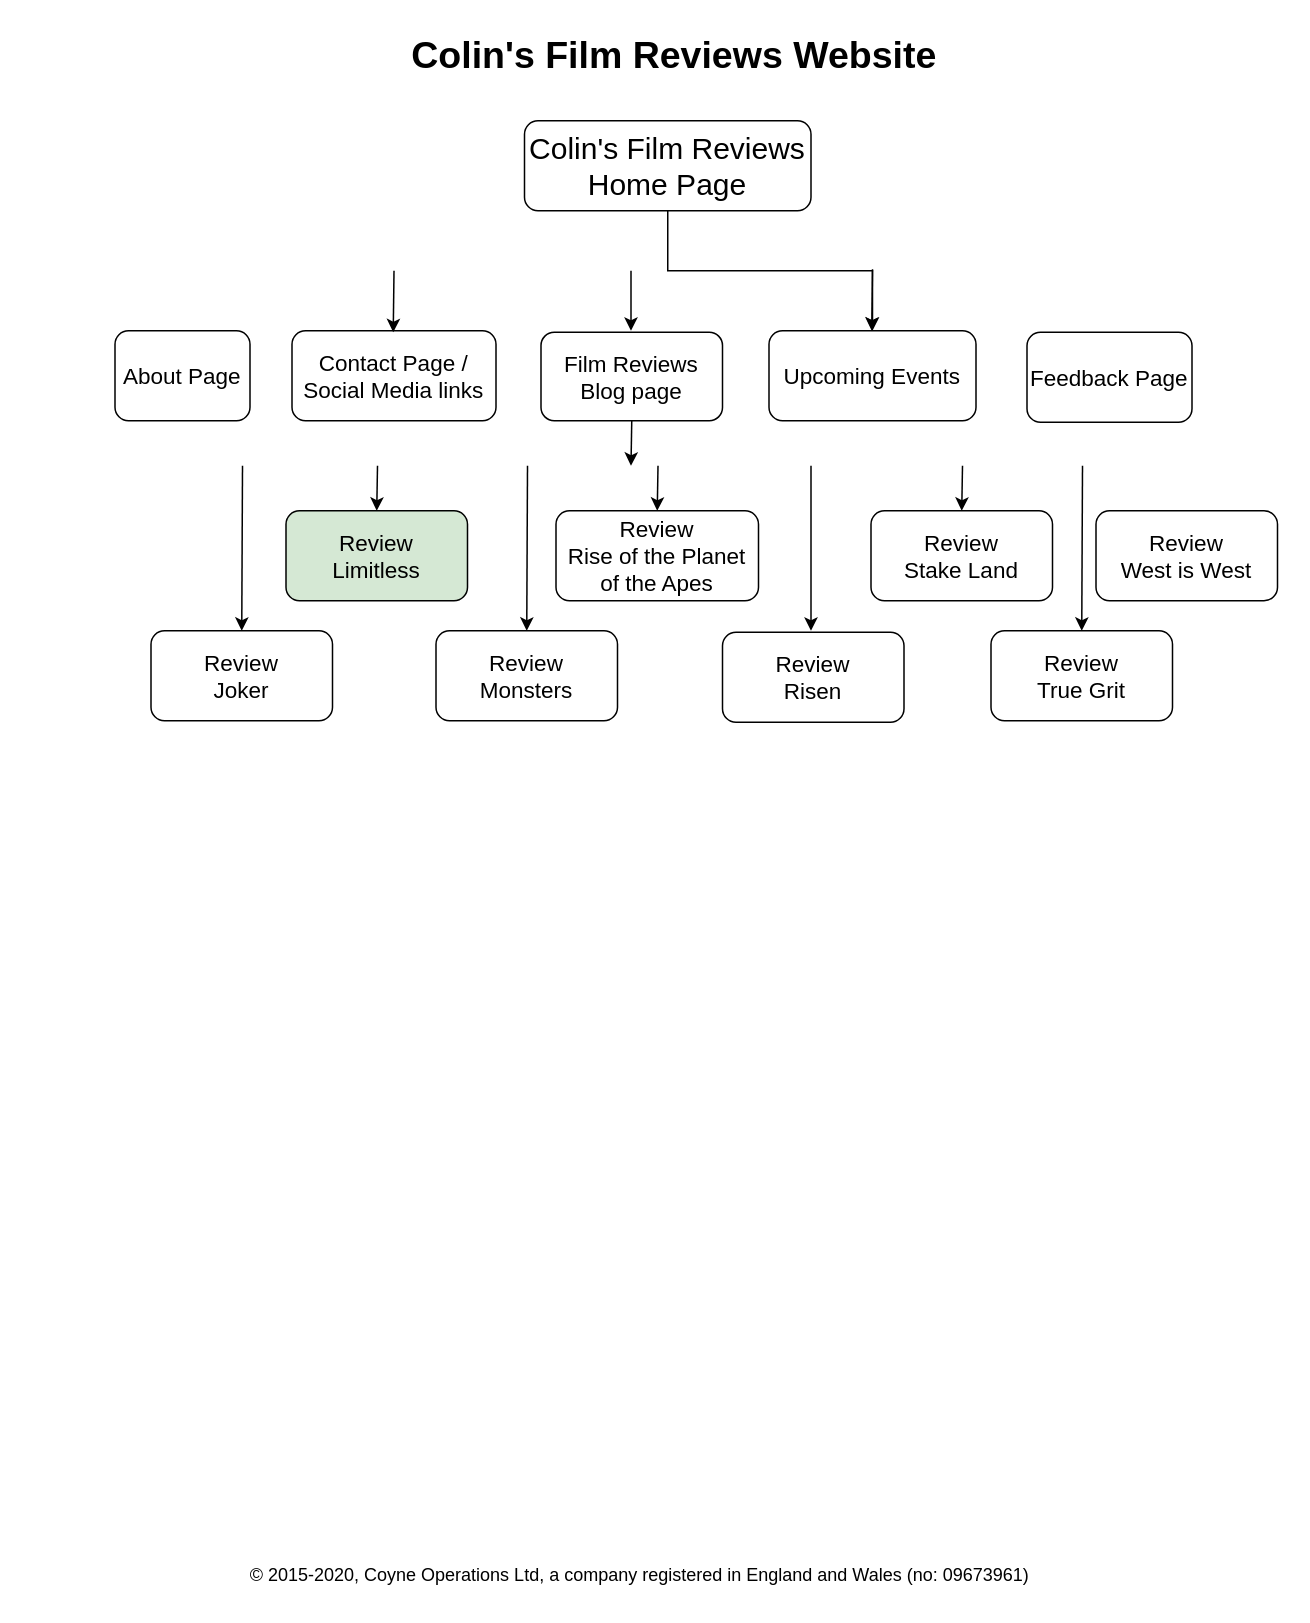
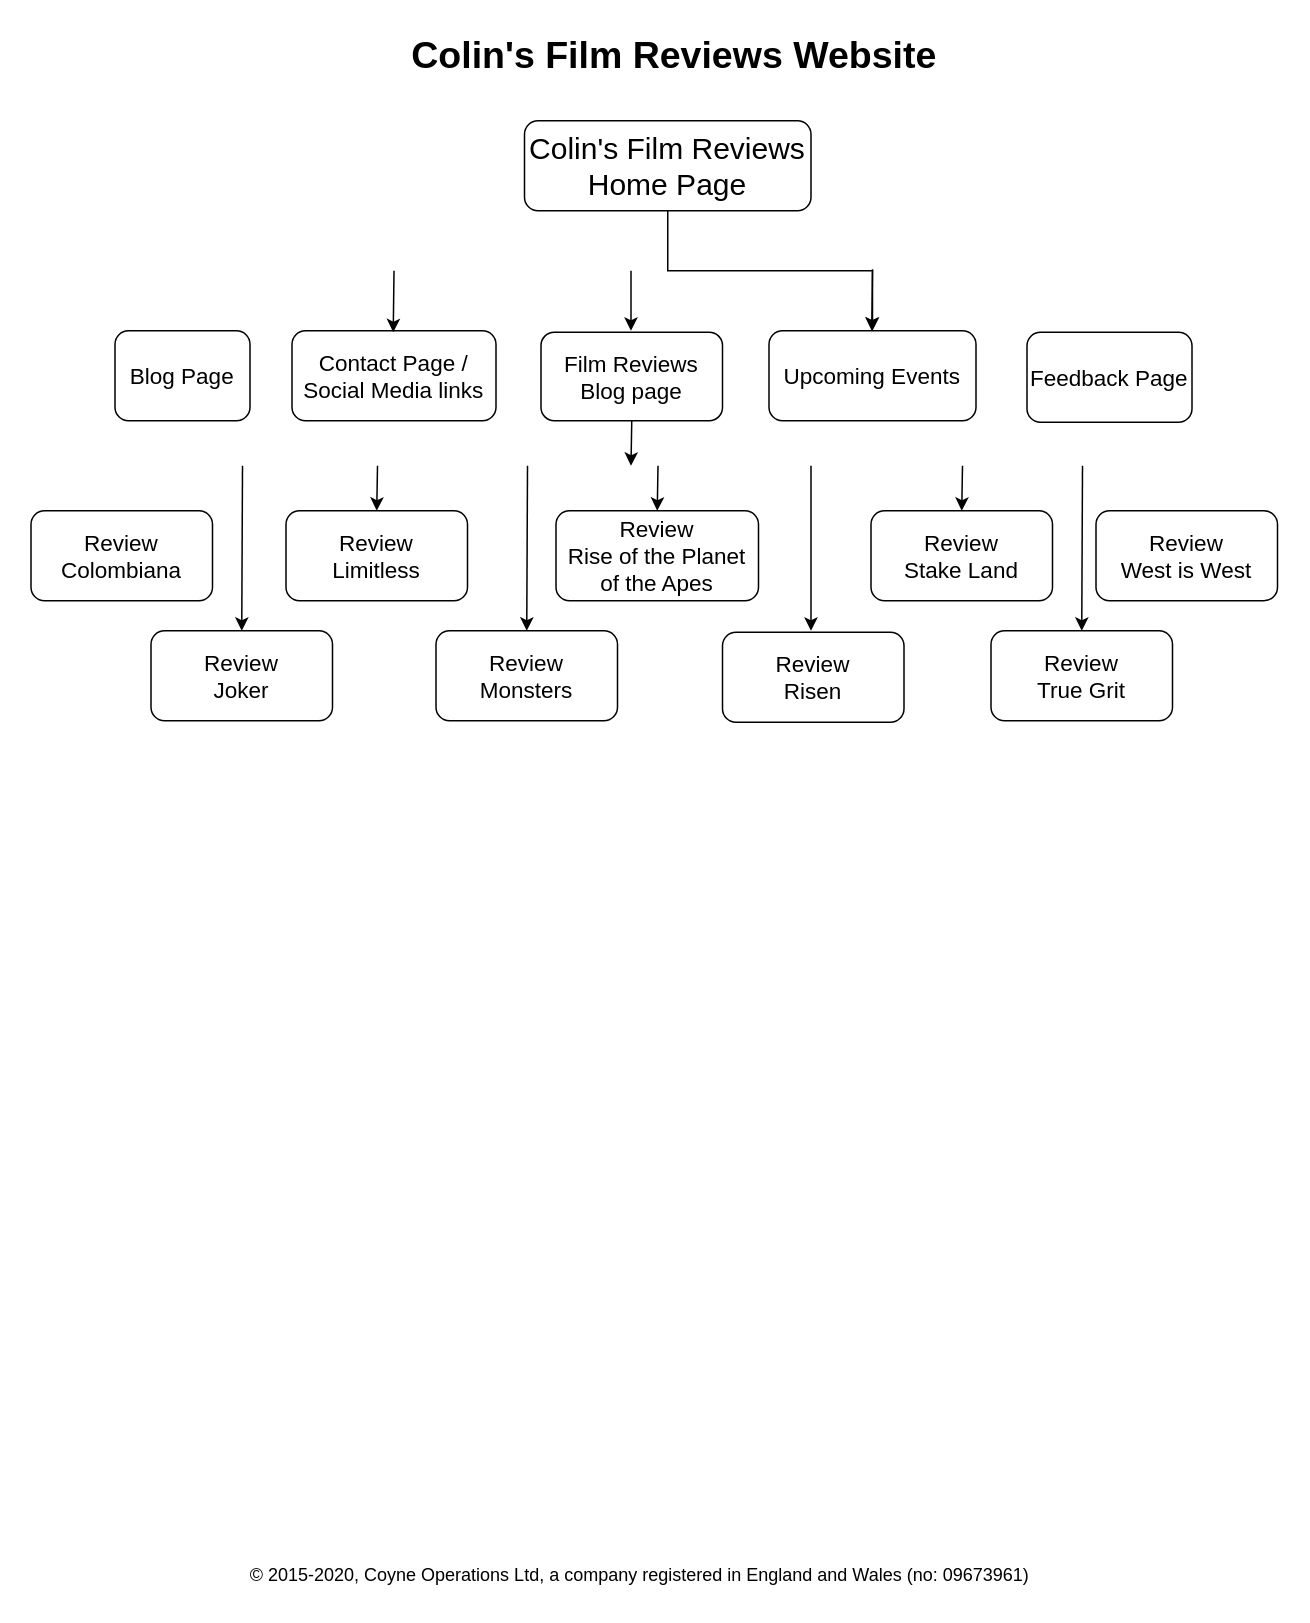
node "About Page": label "About Page" -> "Blog Page"
node "Review Colombiana": added
node "Review Limitless": fillcolor #d5e8d4 -> #ffffff
